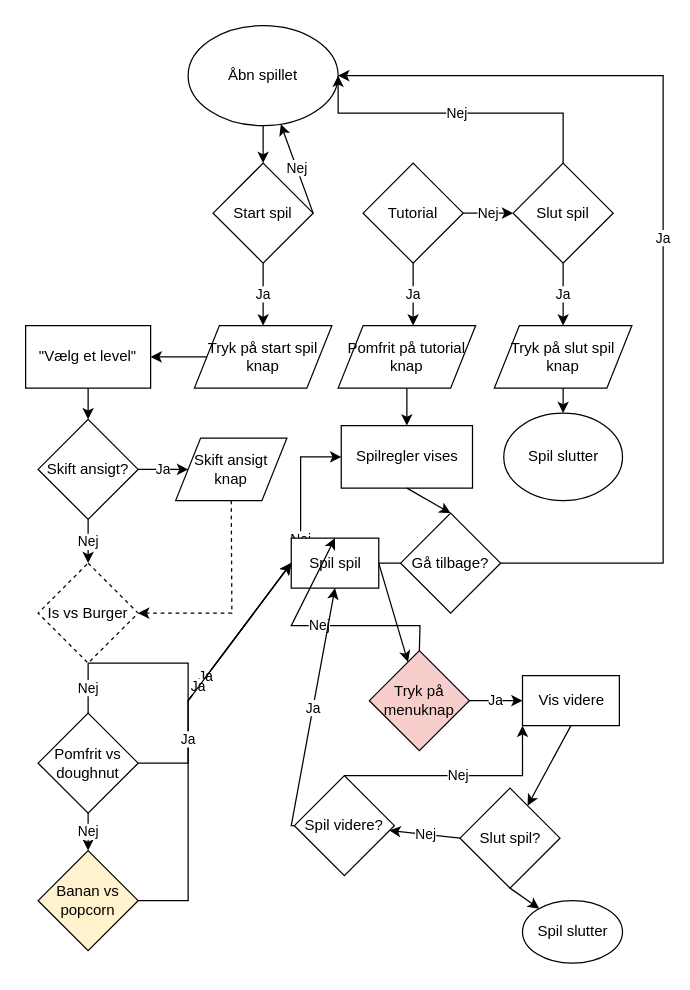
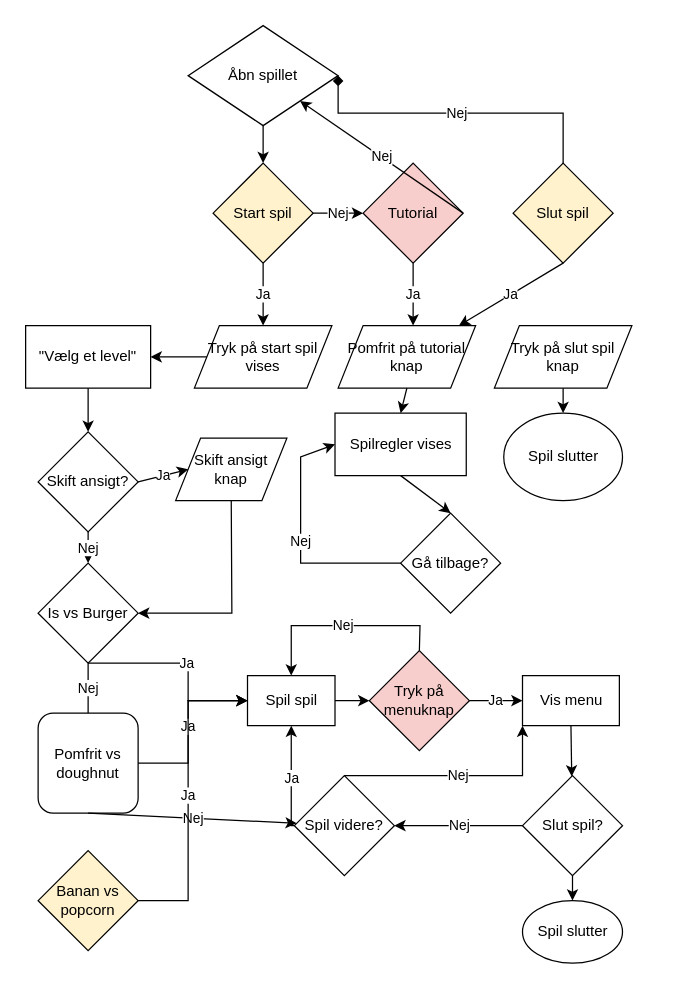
node "Åbn spillet": shape ellipse -> diamond
edge "Slut spil" -> "Åbn spillet": arrowhead classic -> diamond
edge "Start spil" -> "Åbn spillet": now "Start spil" -> "Tutorial"
node "Start spil": fillcolor #ffffff -> #fff2cc
node "Tutorial": fillcolor #ffffff -> #f8cecc
edge "Tutorial" -> "Slut spil": now "Tutorial" -> "Åbn spillet"
node "Slut spil": fillcolor #ffffff -> #fff2cc
edge "Gå tilbage?" -> "Åbn spillet": removed, label "Ja"
edge "Slut spil" -> "Tryk på slut spil knap": now "Slut spil" -> "Pomfrit på tutorial knap"
node "Tryk på start spil knap": label "Tryk på start spil knap" -> "Tryk på start spil vises"
node "Spilregler vises": moved (407, 457) -> (401, 444)
node "Skift ansigt?": moved (88, 469) -> (88, 482)
node "Spil spil": moved (335, 563) -> (291, 701)
edge "Skift ansigt knap" -> "Is vs Burger": style dashed -> solid
node "Is vs Burger": style dashed -> solid
node "Vis videre": label "Vis videre" -> "Vis menu"
node "Pomfrit vs doughnut": shape diamond -> rounded rectangle
edge "Pomfrit vs doughnut" -> "Banan vs popcorn": now "Pomfrit vs doughnut" -> "Spil videre?"
node "Slut spil?": moved (510, 838) -> (573, 826)
